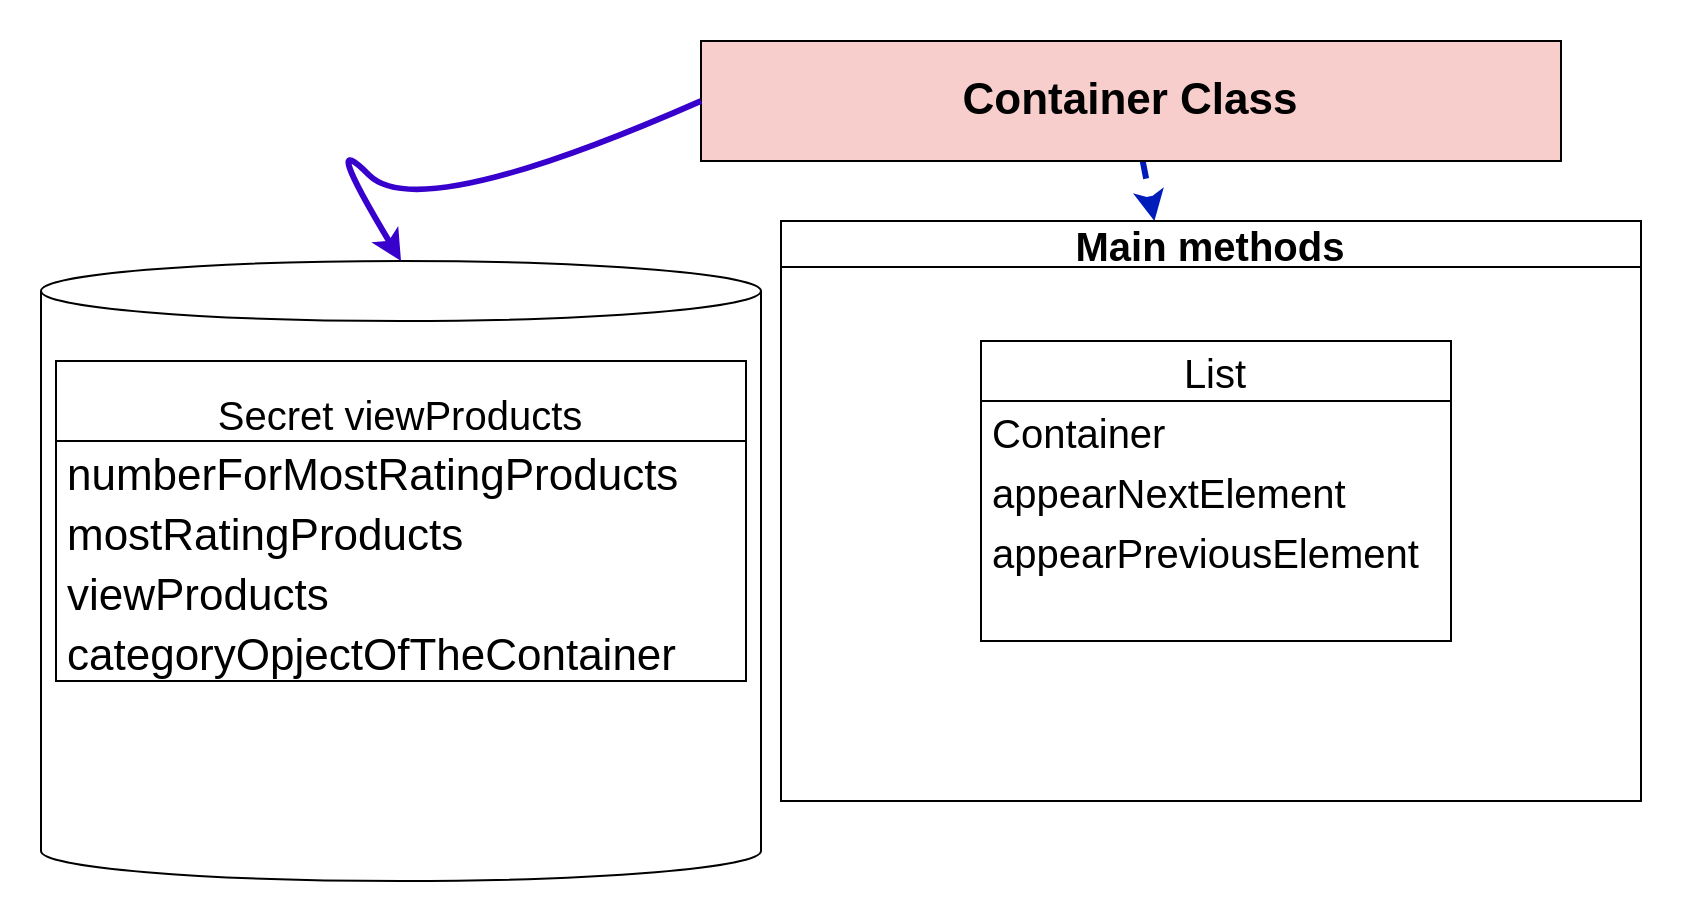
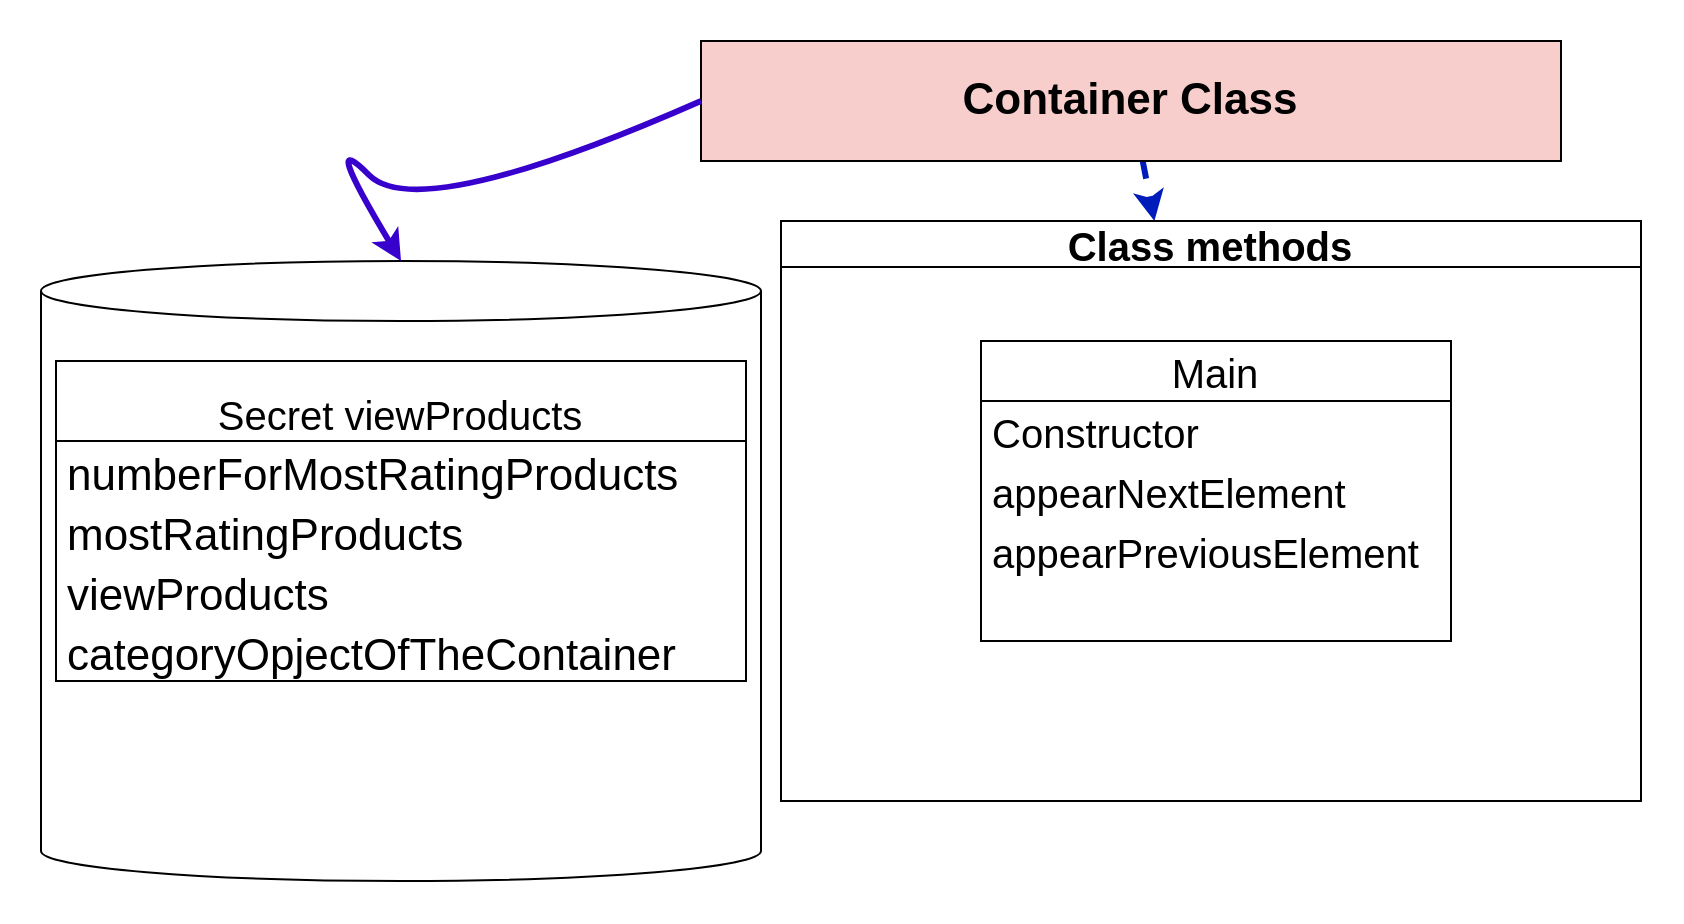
node "Main methods": label "Main methods" -> "Class methods"
node "List": label "List" -> "Main"
node "Container": label "Container" -> "Constructor"
